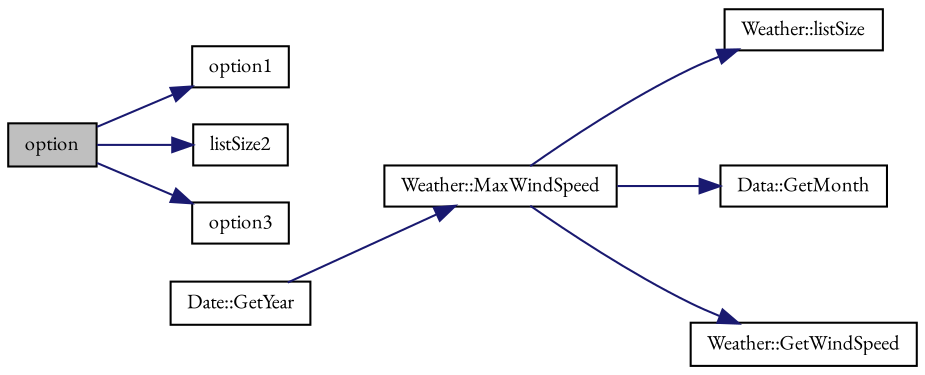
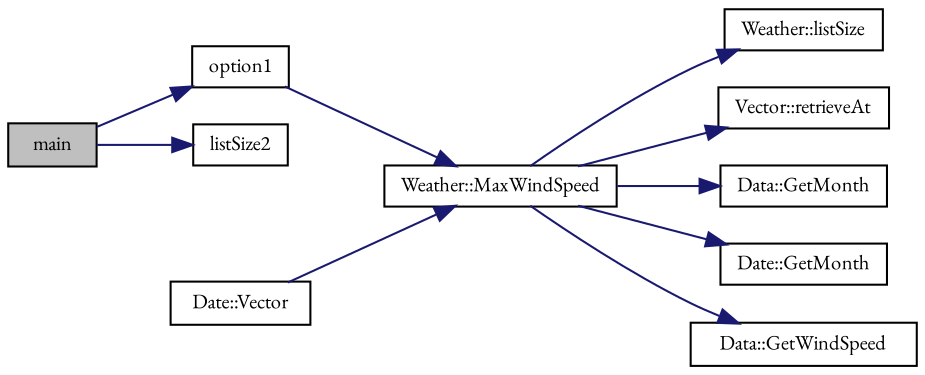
node "Vector::retrieveAt": added
edge "option1" -> "Weather::MaxWindSpeed": added
node "option": label "option" -> "main"
node "option3": removed
node "Date::GetMonth": added
node "Date::GetYear": label "Date::GetYear" -> "Date::Vector"
node "Weather::GetWindSpeed": label "Weather::GetWindSpeed" -> "Data::GetWindSpeed"
